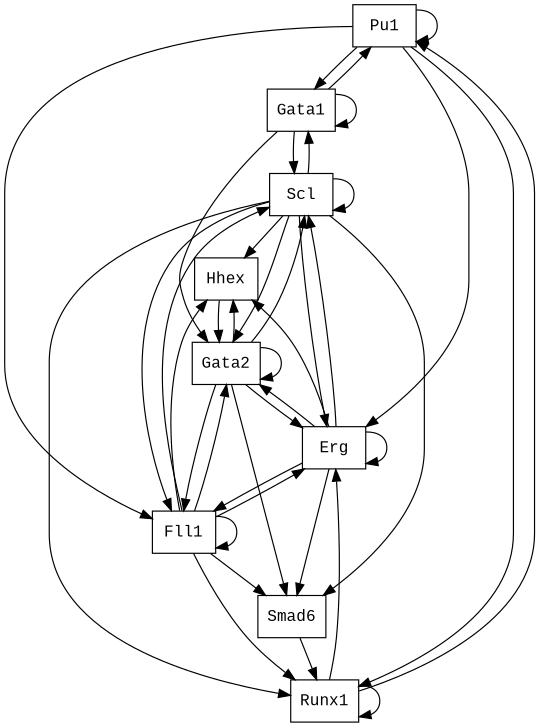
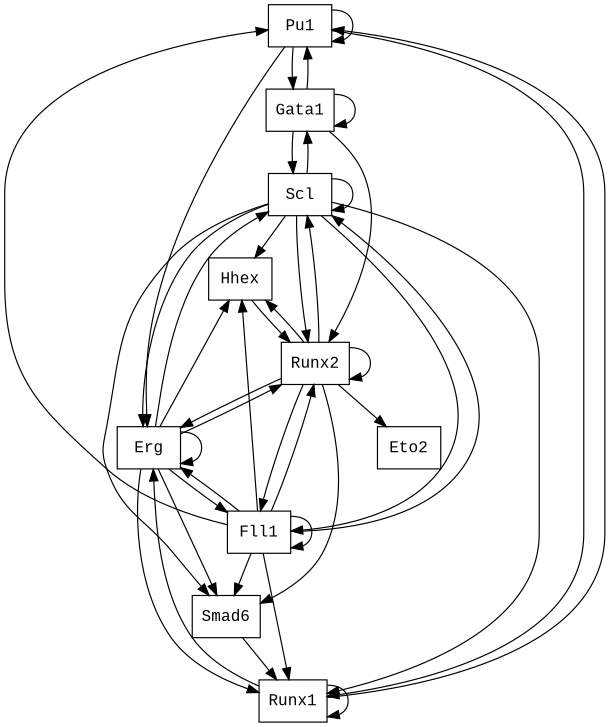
edge "Pu1" -> "Fll1": reversed
node "Gata2": label "Gata2" -> "Runx2"
node "Eto2": added
edge "Erg" -> "Runx1": added
